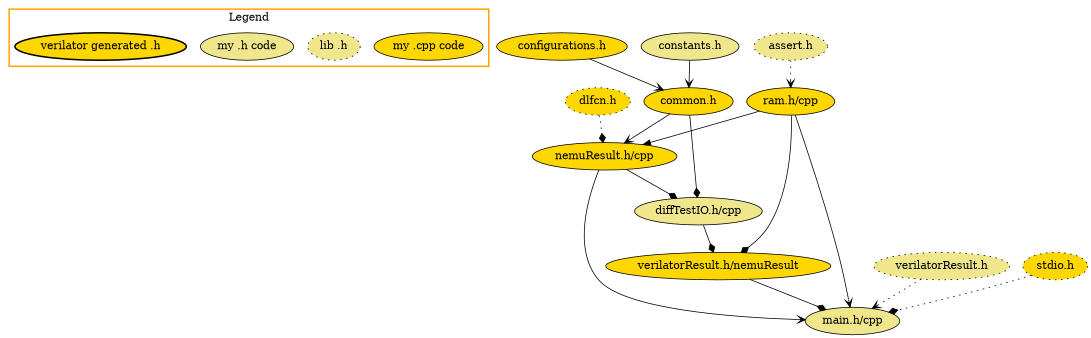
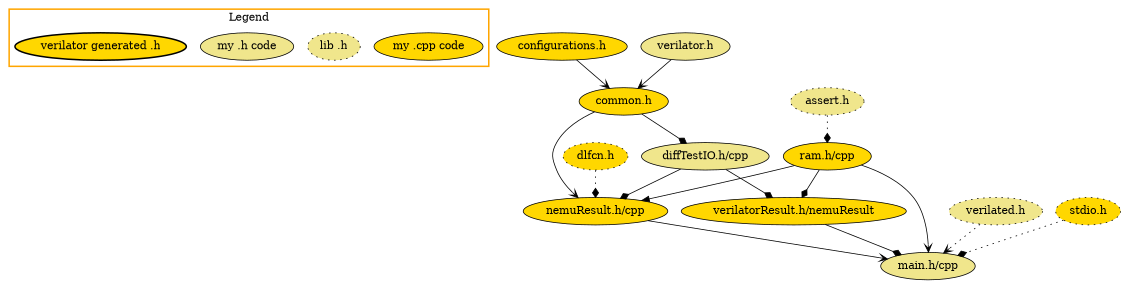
node "constants.h": label "constants.h" -> "verilator.h"
edge "assert.h" -> "ram.h/cpp": arrowhead vee -> diamond
edge "nemuResult.h/cpp" -> "diffTestIO.h/cpp": reversed
node "verilatorResult.h": label "verilatorResult.h" -> "verilated.h"
